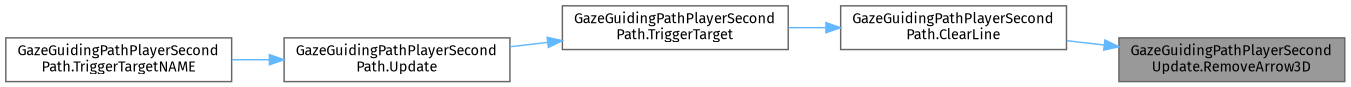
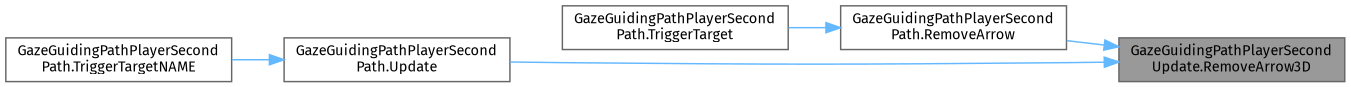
node "GazeGuidingPathPlayerSecond Path.ClearLine": label "GazeGuidingPathPlayerSecond Path.ClearLine" -> "GazeGuidingPathPlayerSecond Path.RemoveArrow"
edge "GazeGuidingPathPlayerSecond Path.Update" -> "GazeGuidingPathPlayerSecond Path.TriggerTarget": now "GazeGuidingPathPlayerSecond Path.Update" -> "GazeGuidingPathPlayerSecond Update.RemoveArrow3D"
